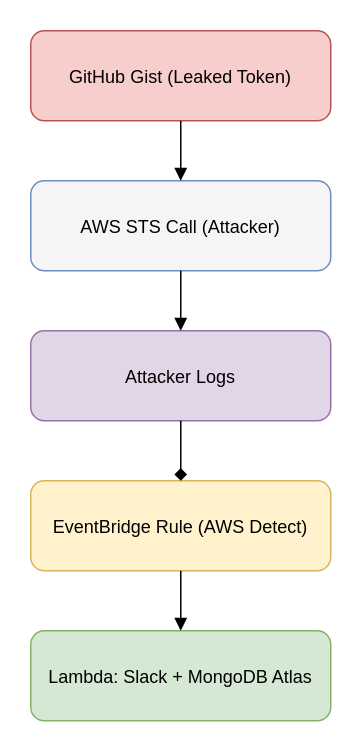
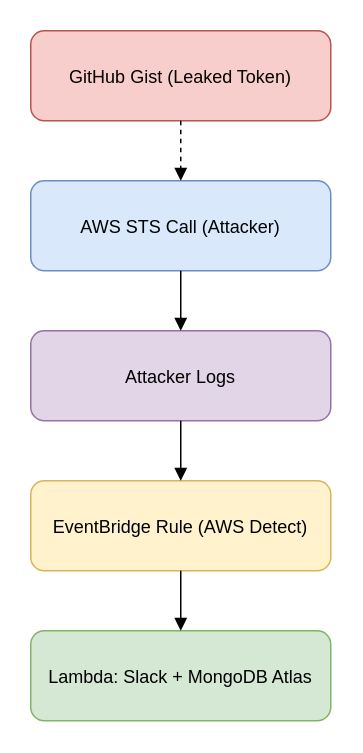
edge "GitHub Gist (Leaked Token)" -> "AWS STS Call (Attacker)": style solid -> dashed
node "AWS STS Call (Attacker)": fillcolor #f5f5f5 -> #dae8fc
edge "Attacker Logs" -> "EventBridge Rule (AWS Detect)": arrowhead diamond -> block
